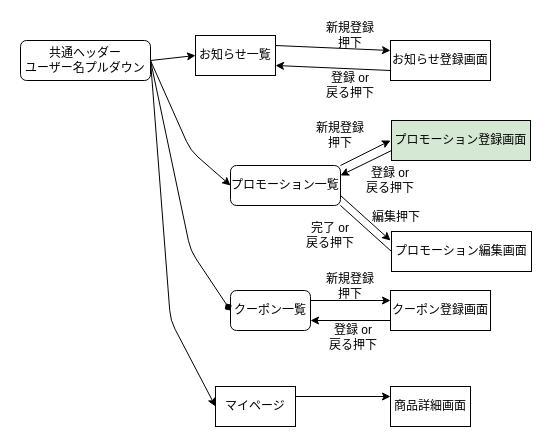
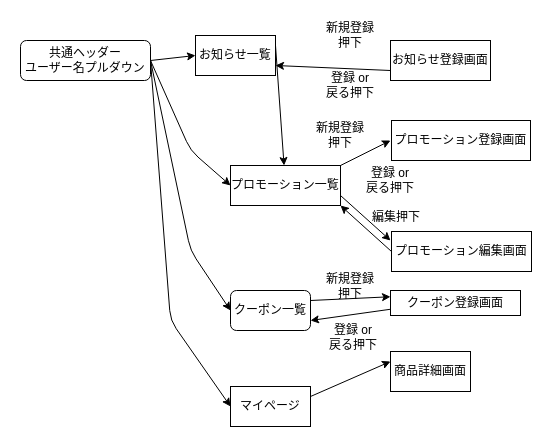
edge "お知らせ一覧" -> "お知らせ登録画面": now "お知らせ一覧" -> "プロモーション一覧"
node "プロモーション登録画面": fillcolor #d5e8d4 -> #ffffff
edge "プロモーション登録画面" -> "プロモーション一覧": removed
node "プロモーション一覧": shape rounded rectangle -> rectangle
edge "プロモーション一覧" -- "プロモーション編集画面": arrowhead none -> classic
node "完了 or 戻る押下": removed
edge "共通ヘッダー ユーザー名プルダウン" -> "クーポン一覧": arrowhead diamond -> classic
node "クーポン登録画面": size 100x40 -> 130x25
node "マイページ": moved (256, 407) -> (271, 407)
node "商品詳細画面": moved (431, 407) -> (431, 372)
